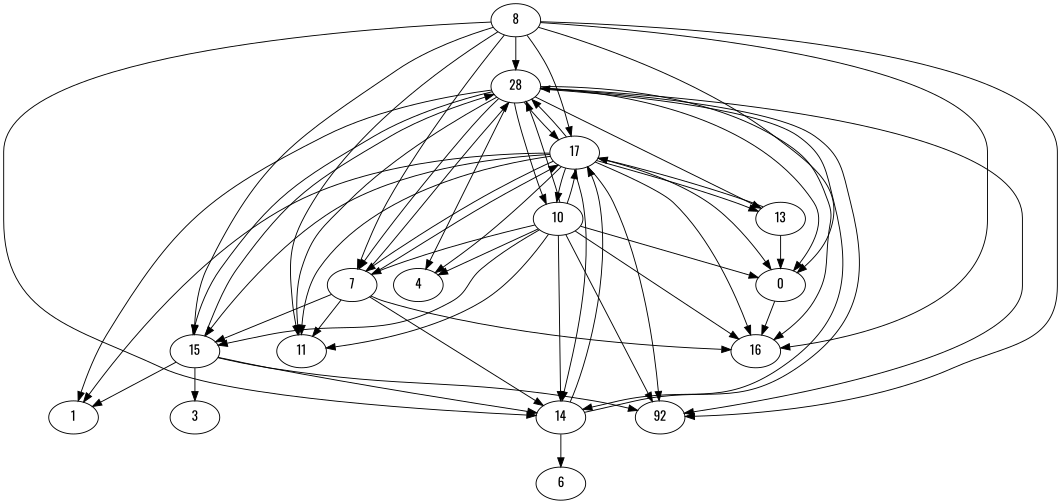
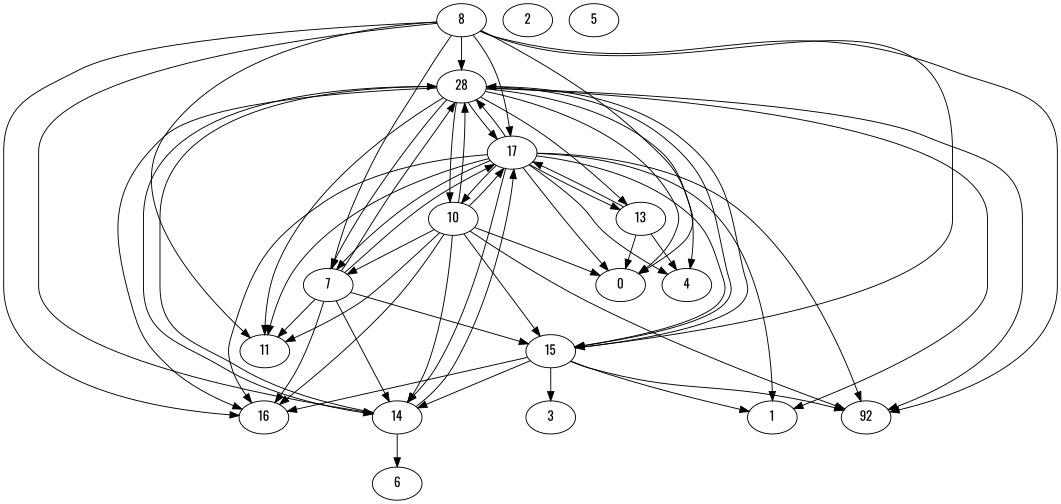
node "2": added
node "5": added
edge "10" -> "4": now "13" -> "4"
edge "0" -> "16": now "15" -> "16"
